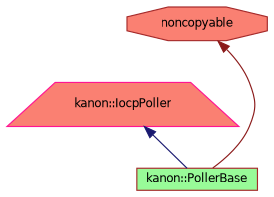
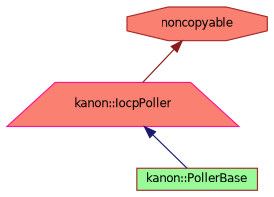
edge "kanon::PollerBase" -> "noncopyable": now "kanon::IocpPoller" -> "noncopyable"
